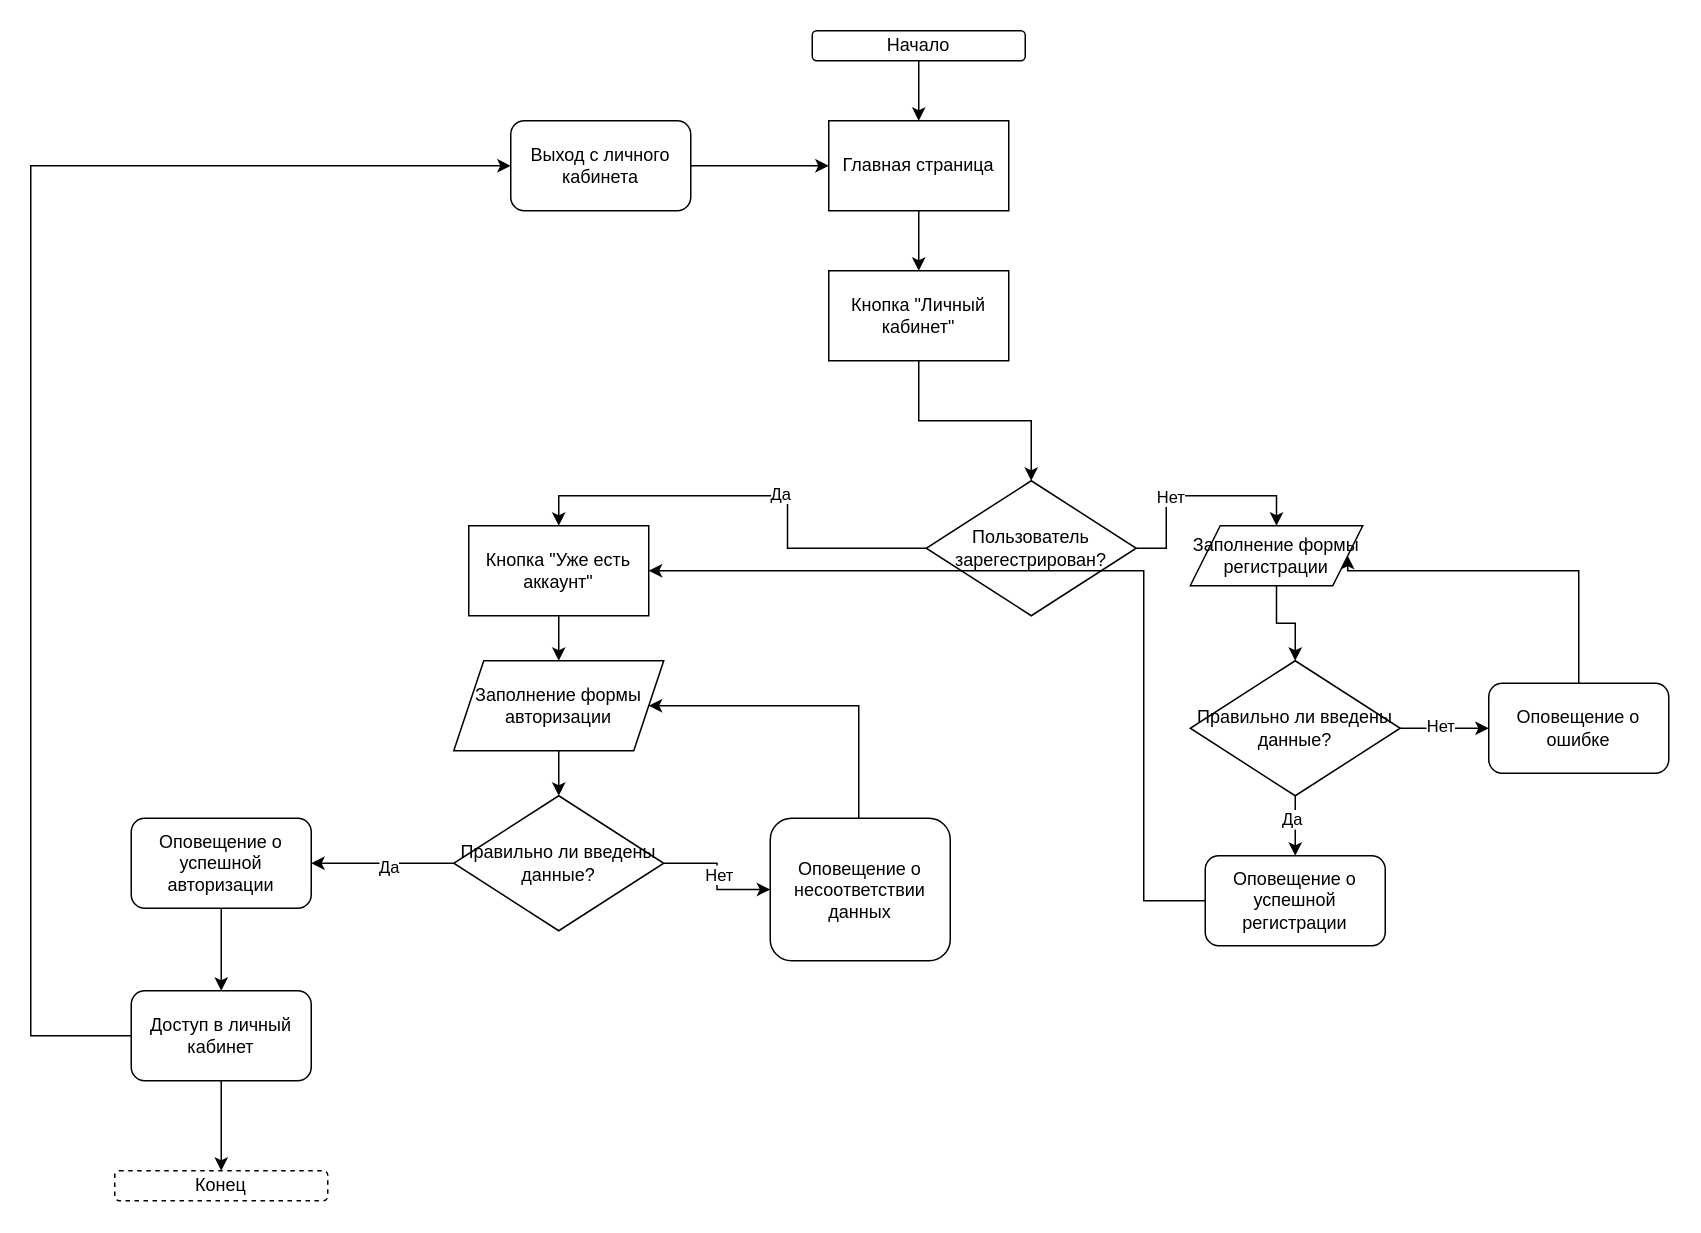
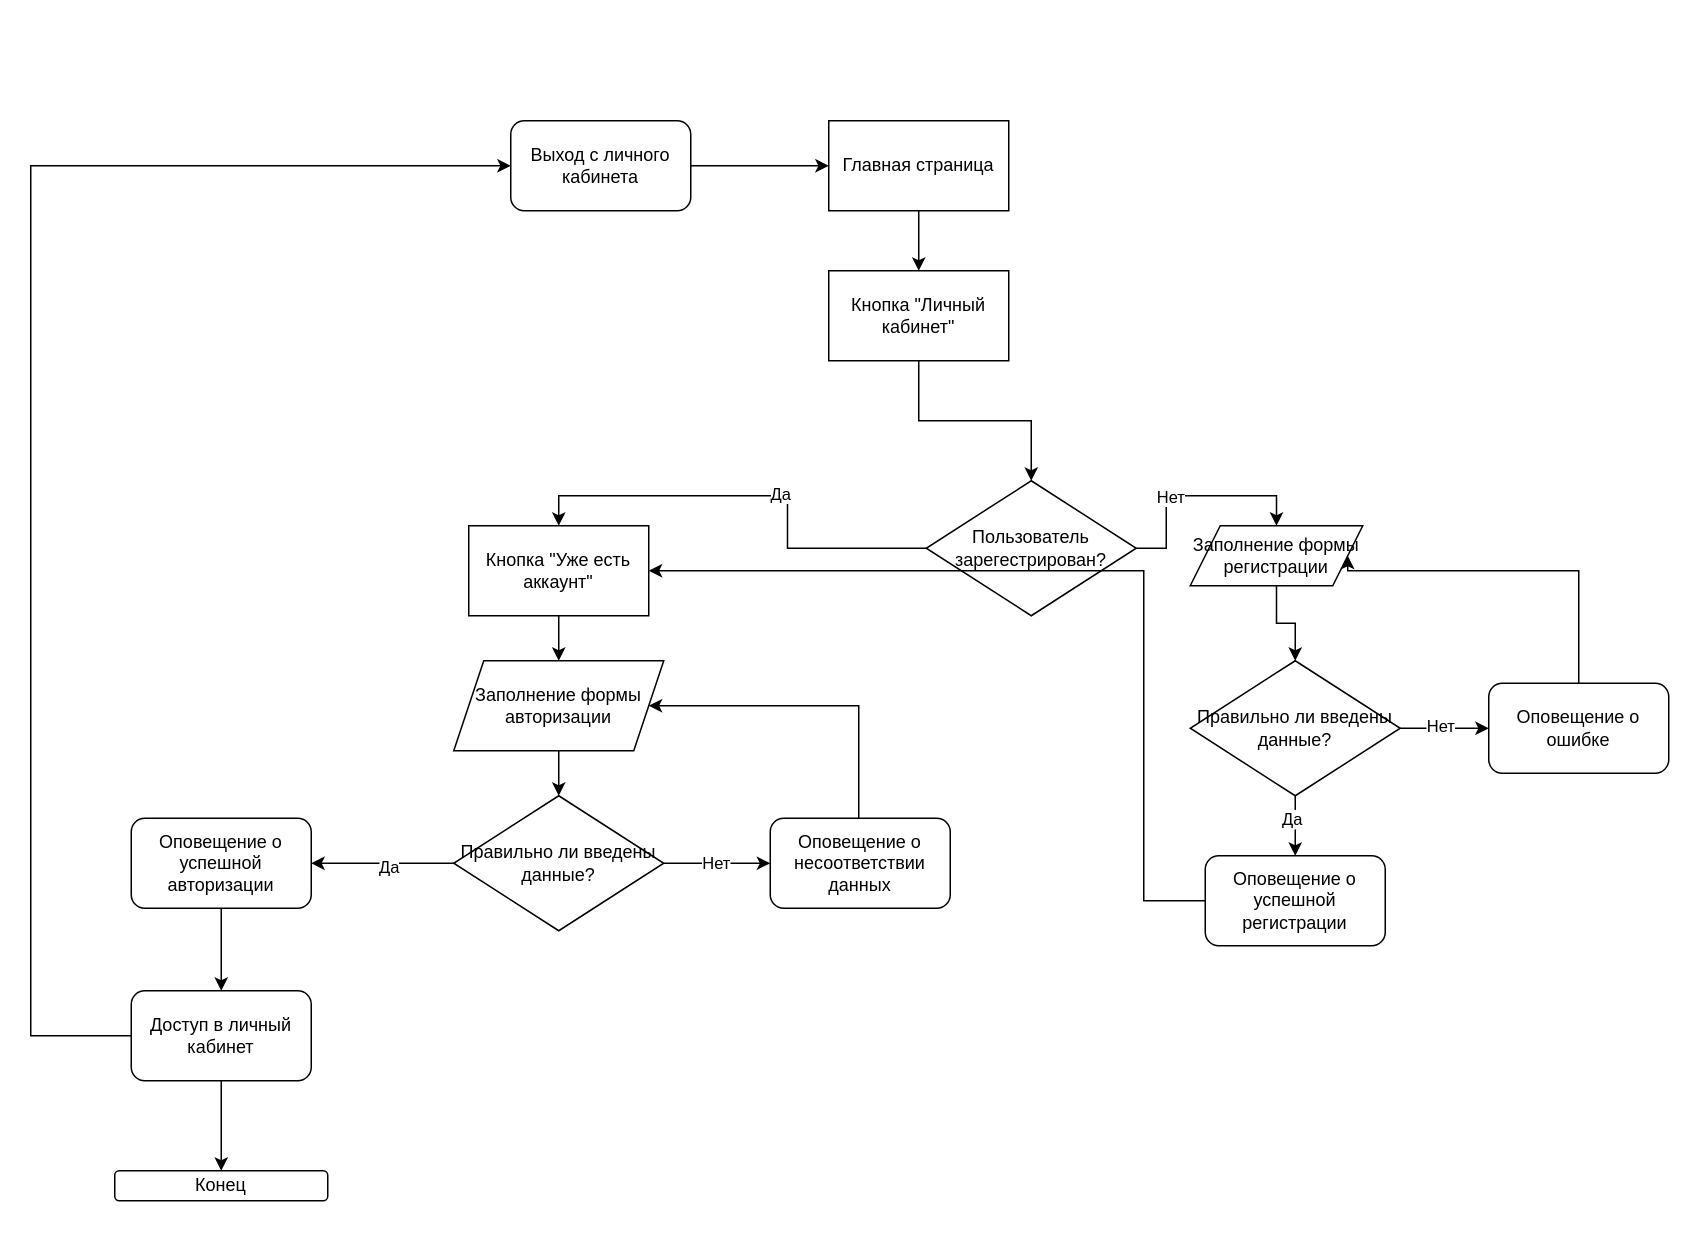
node "Начало": removed
edge "Начало" -> "Главная страница": removed
node "Оповещение о несоответствии данных": size 180x143 -> 180x90
node "Конец": style dashed -> solid
